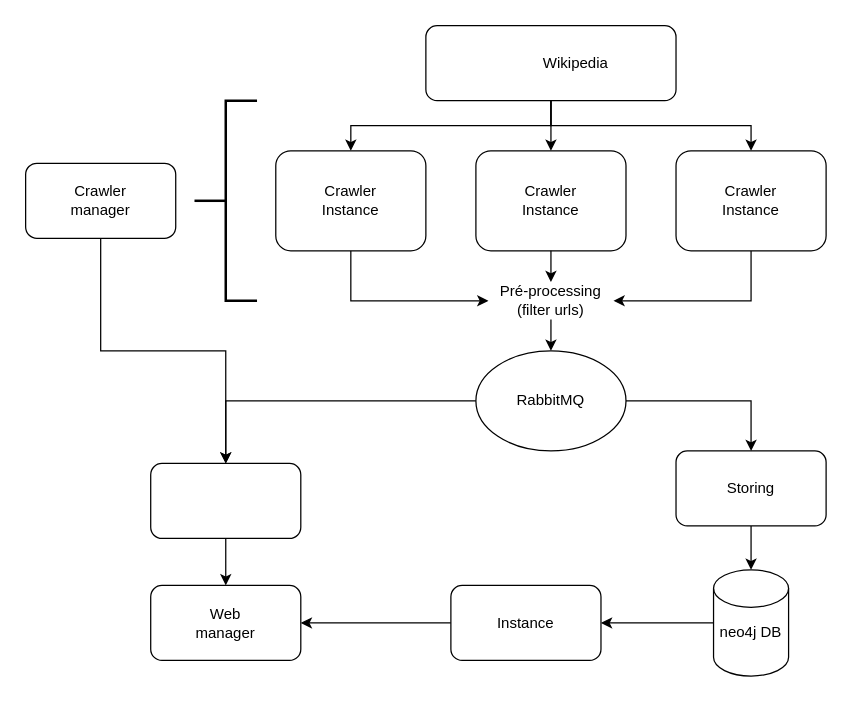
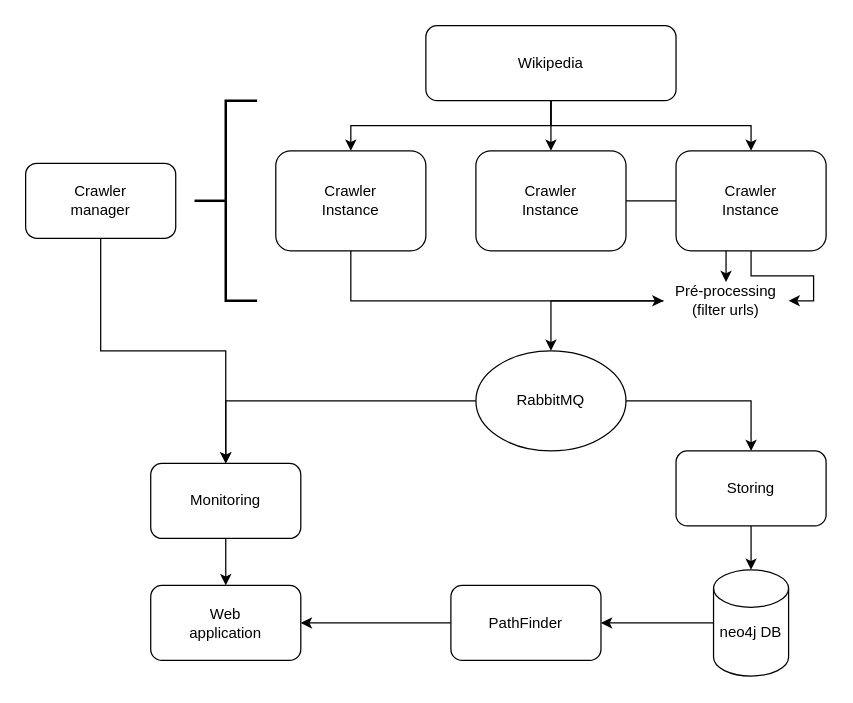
node "Wikipedia": moved (576, 63) -> (551, 63)
node "Pré-processing (filter urls)": moved (551, 301) -> (726, 301)
node "Monitoring": added
node "Web manager": label "Web manager" -> "Web application"
node "Instance": label "Instance" -> "PathFinder"
